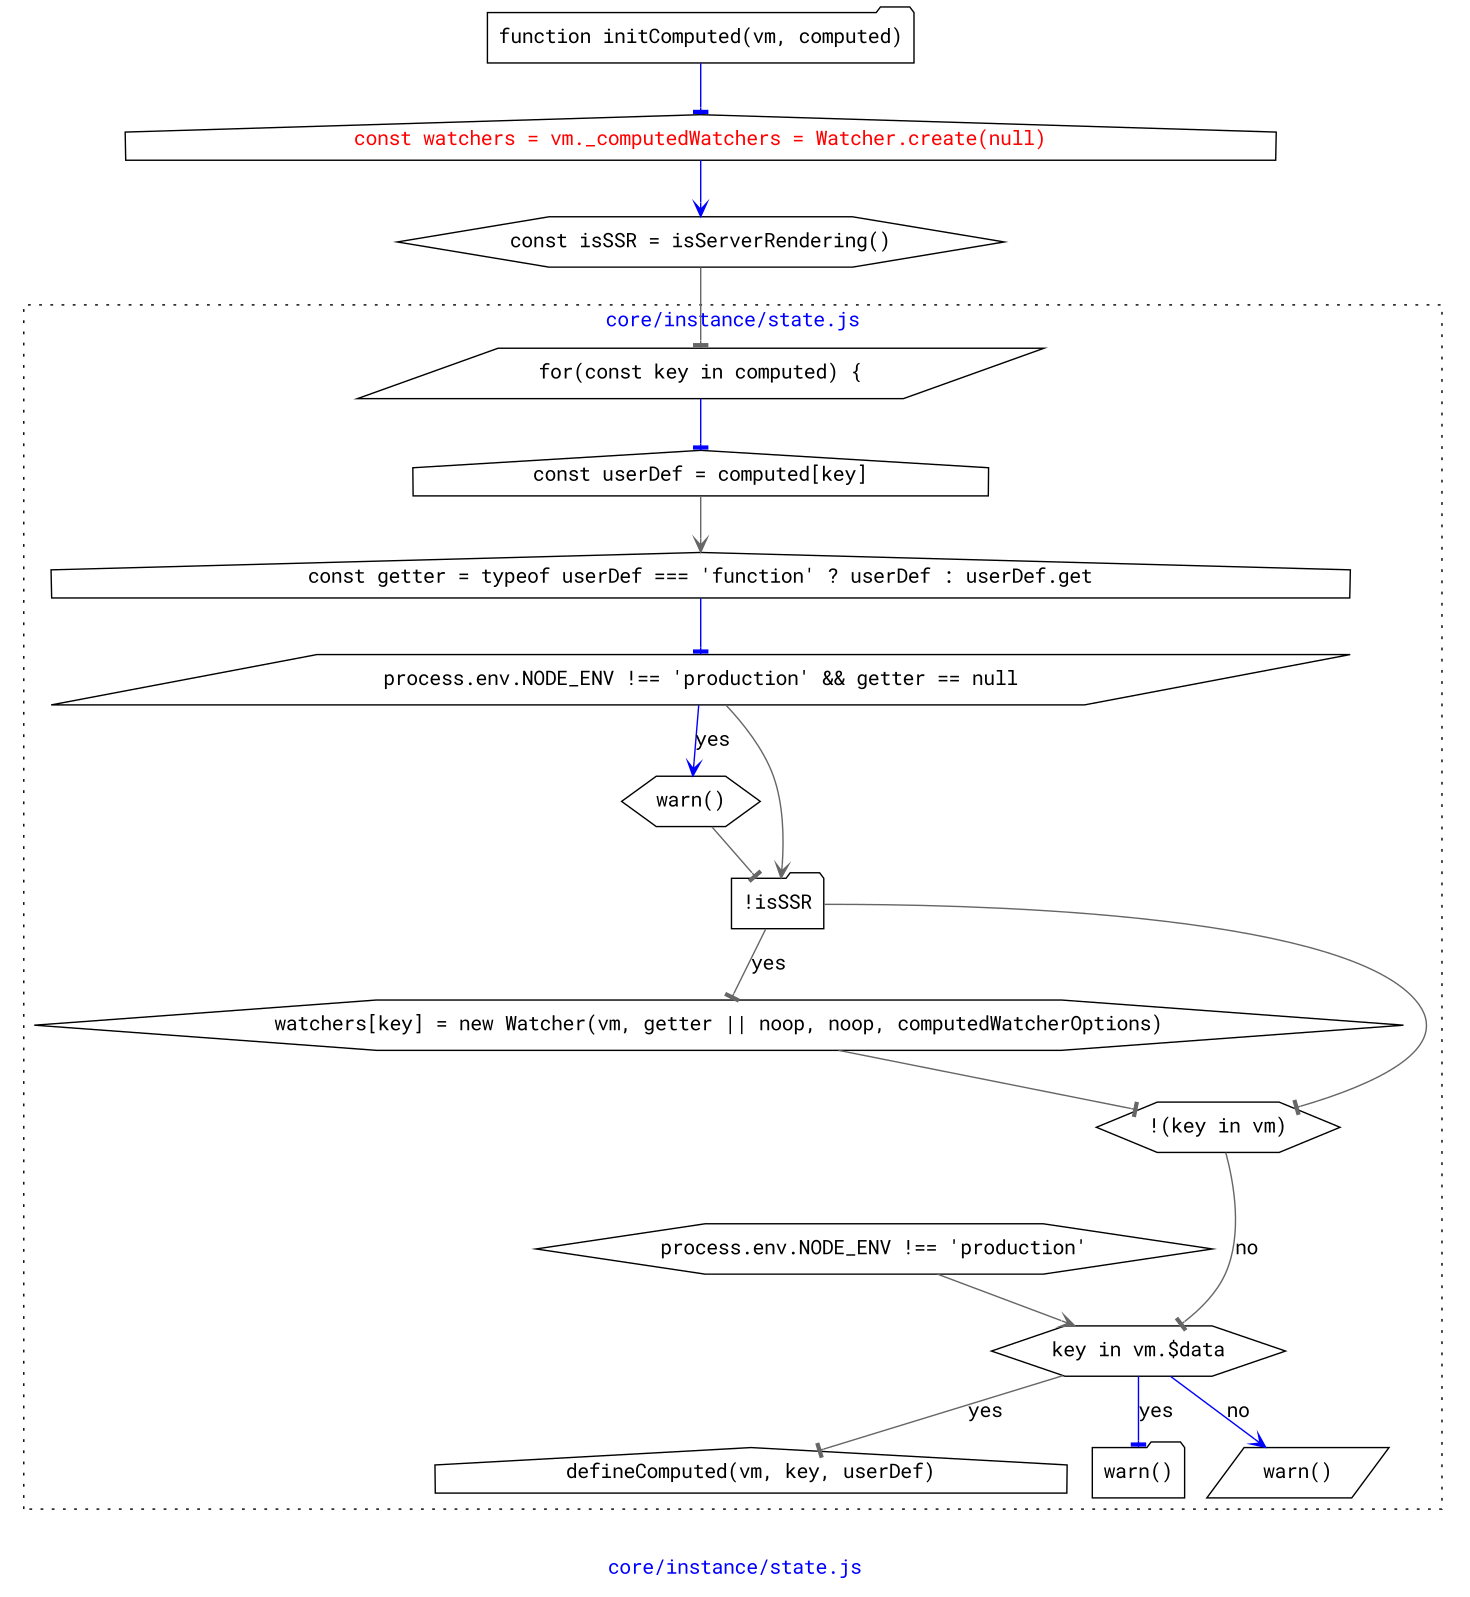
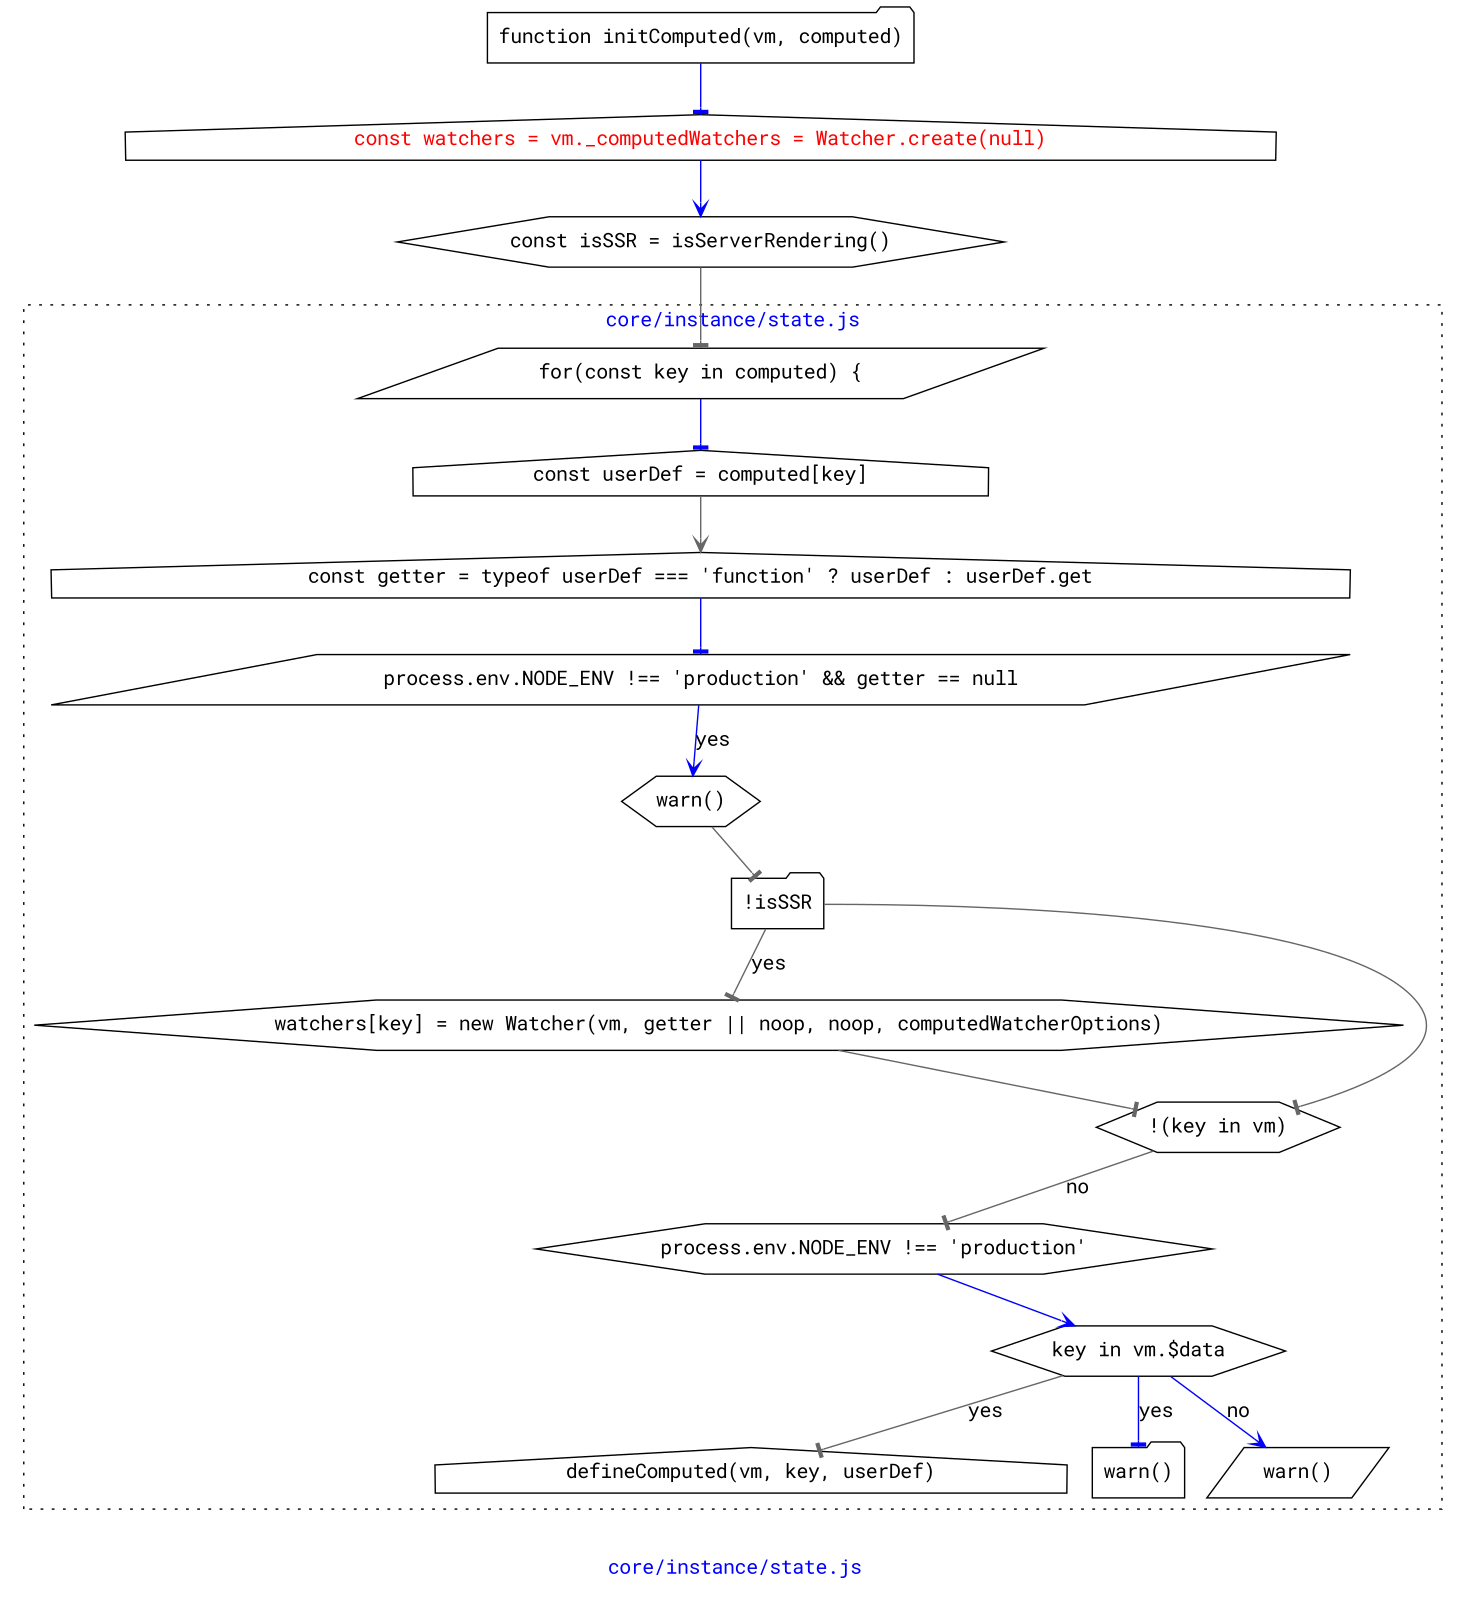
edge "process.env.NODE_ENV !== 'production' && getter == null" -> "!isSSR": removed
edge "!(key in vm)" -> "key in vm.$data": now "!(key in vm)" -> "process.env.NODE_ENV !== 'production'"
edge "process.env.NODE_ENV !== 'production'" -> "key in vm.$data": color gray40 -> blue
